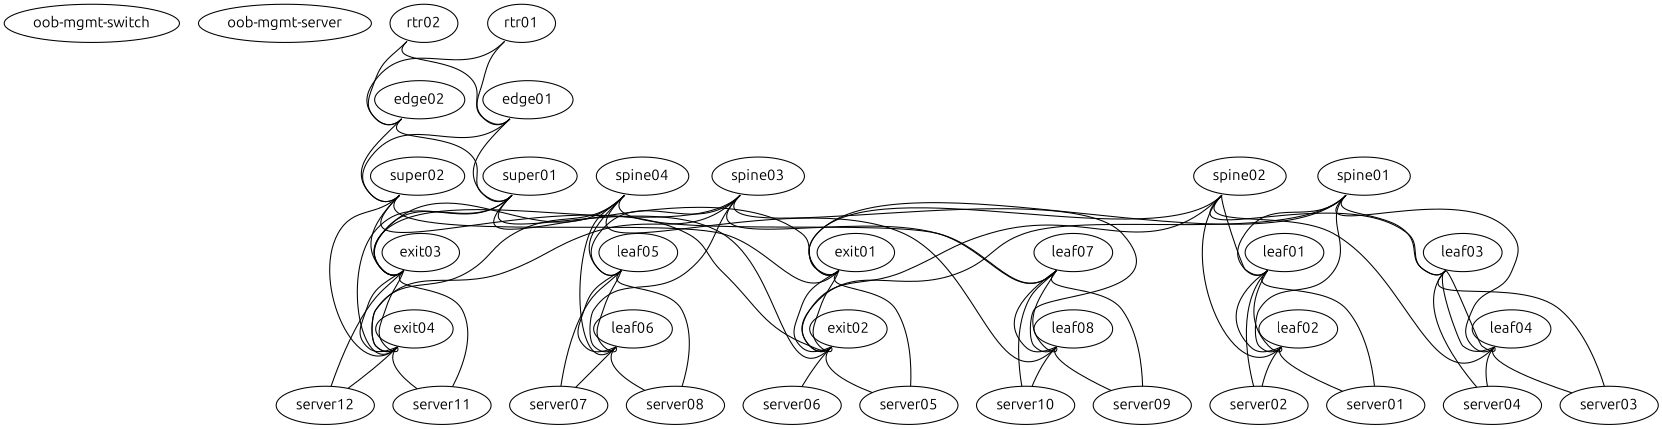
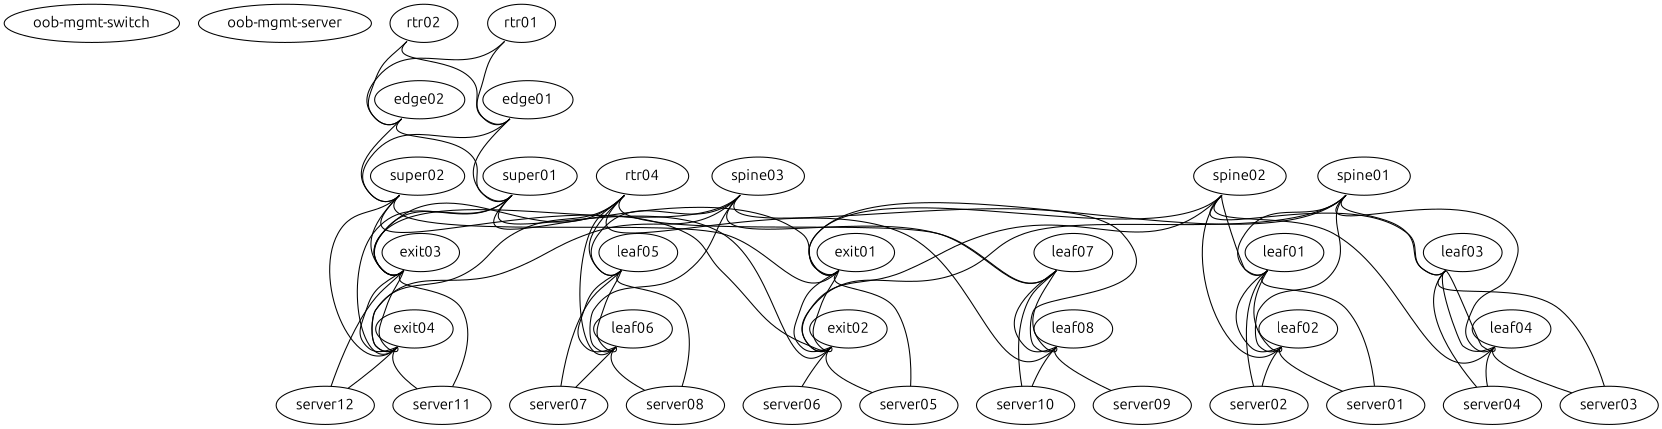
node "spine04": label "spine04" -> "rtr04"
edge "leaf07" -- "server09": removed
